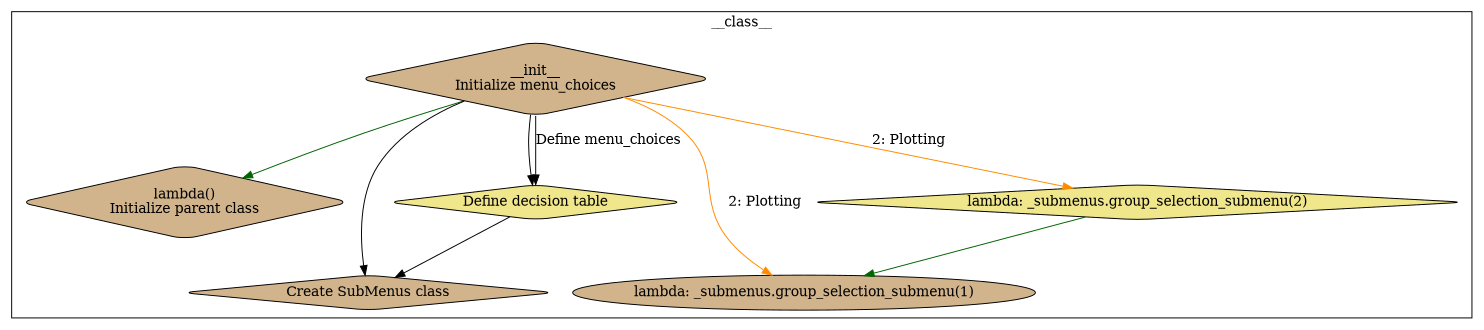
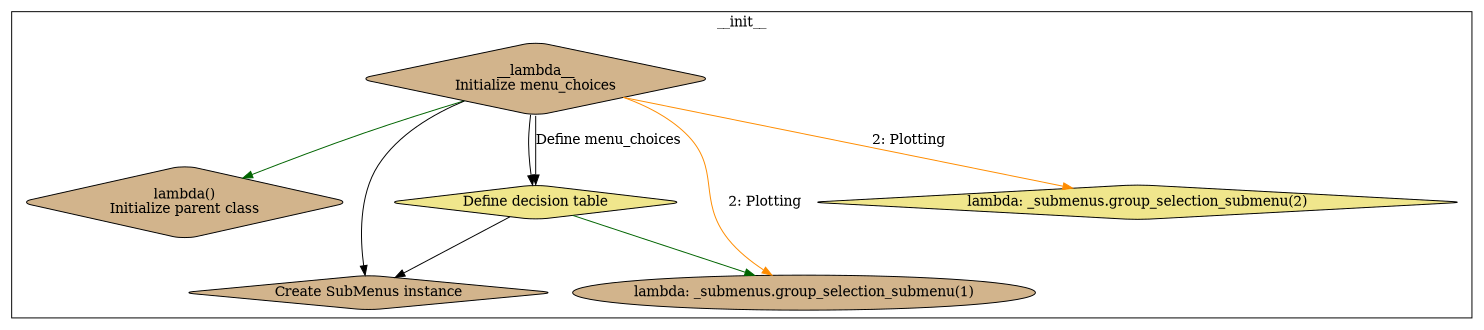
cluster "__class__": label "__class__" -> "__init__"
node "__init__ Initialize menu_choices": label "__init__ Initialize menu_choices" -> "__lambda__ Initialize menu_choices"
edge "lambda: _submenus.group_selection_submenu(2)" -> "lambda: _submenus.group_selection_submenu(1)": now "Define decision table" -> "lambda: _submenus.group_selection_submenu(1)"
node "Create SubMenus class": label "Create SubMenus class" -> "Create SubMenus instance"
